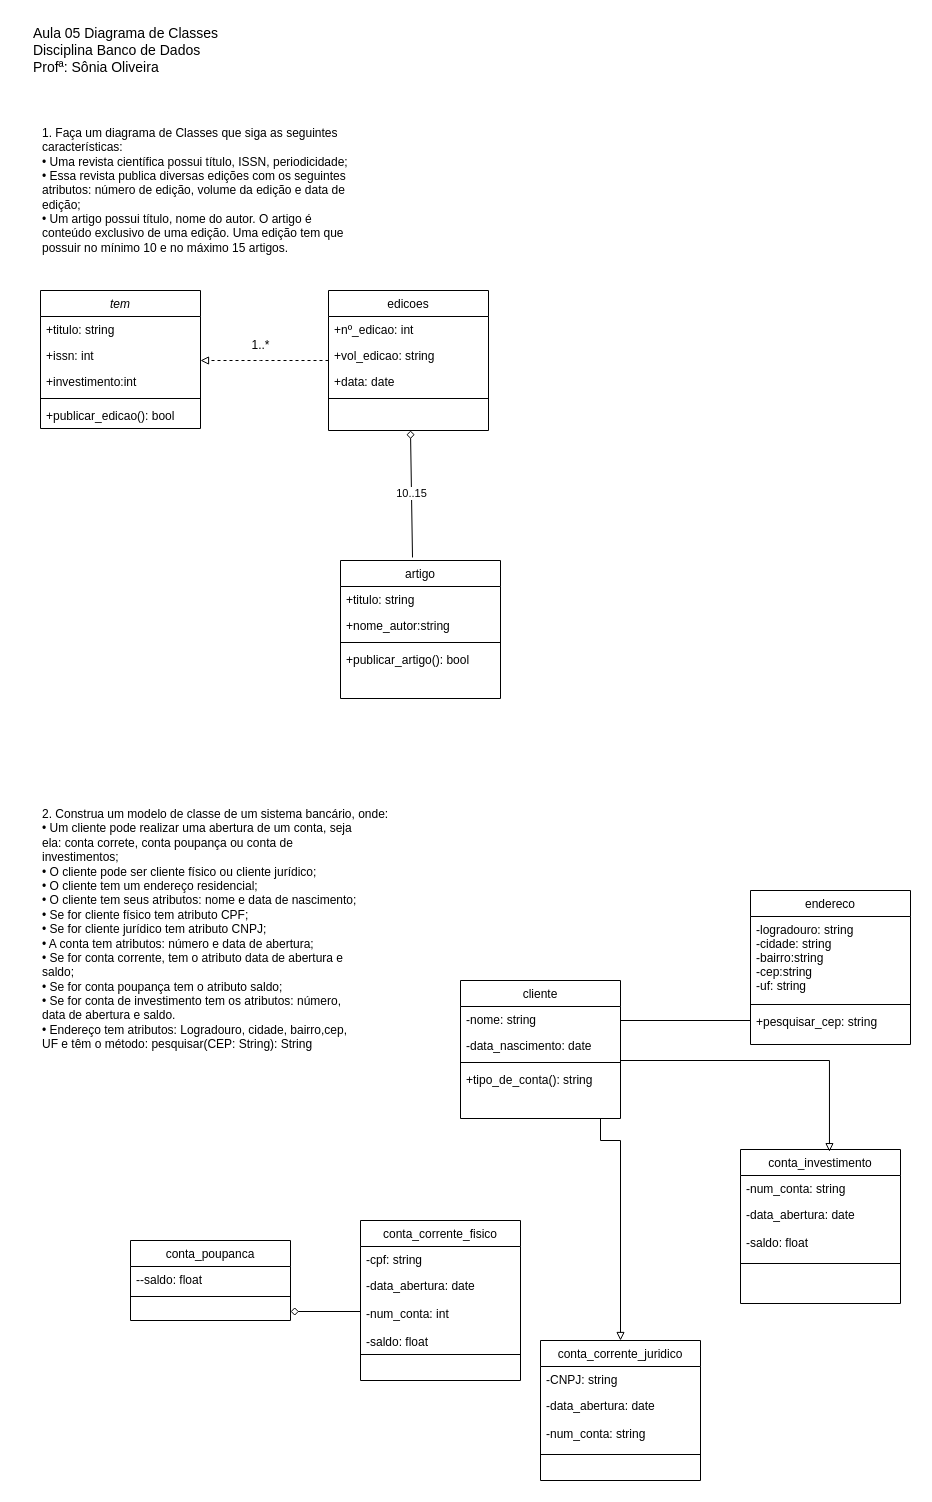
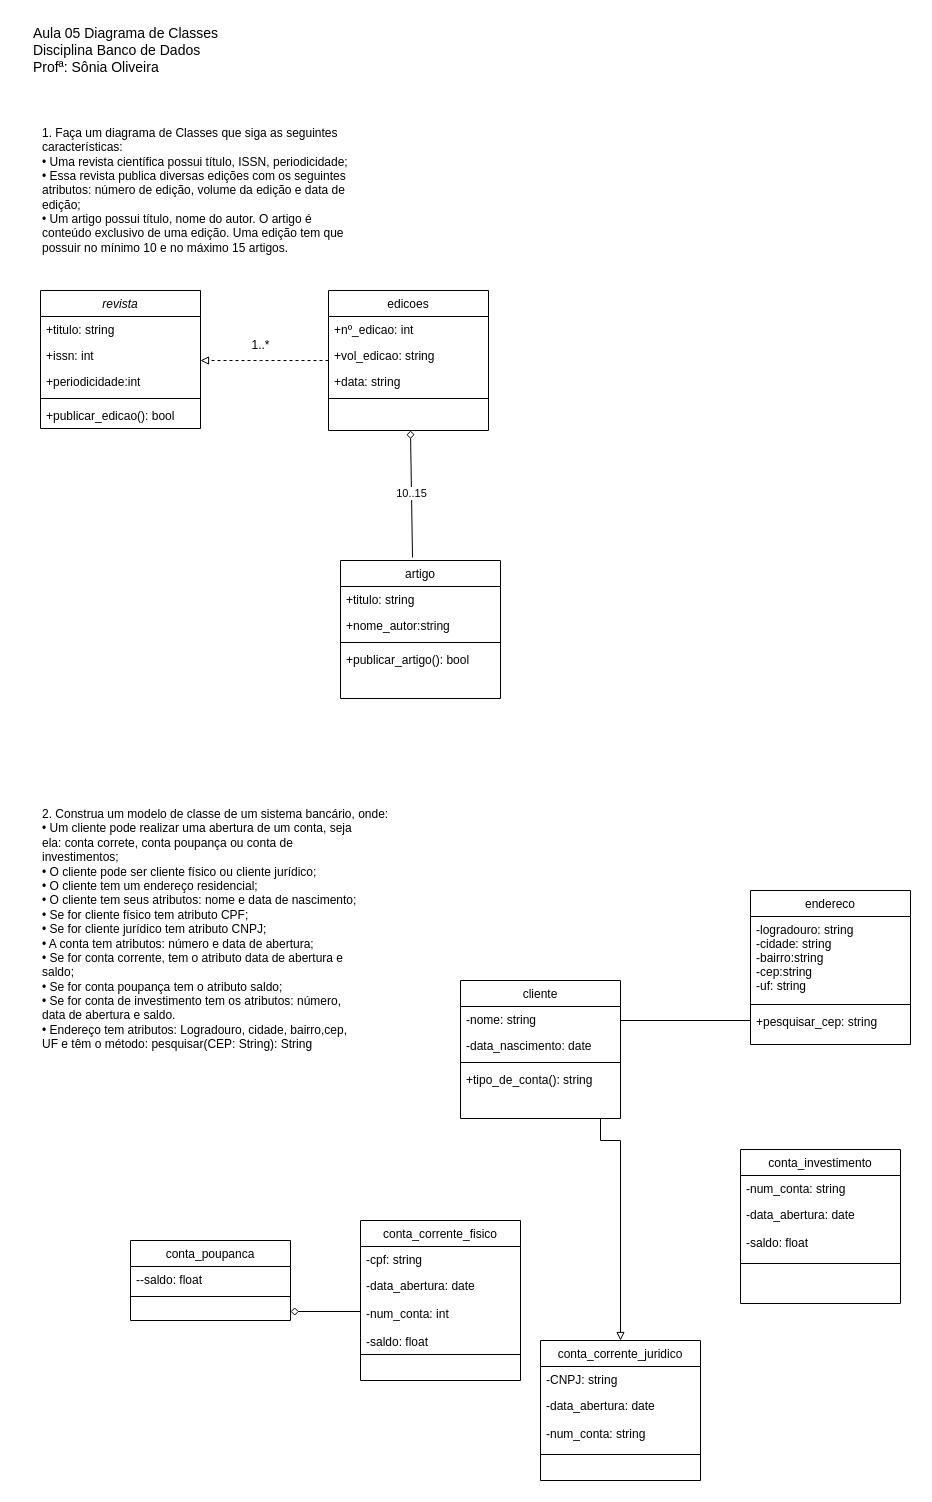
node "tem": label "tem" -> "revista"
node "+investimento:int": label "+investimento:int" -> "+periodicidade:int"
node "+data: date": label "+data: date" -> "+data: string"
edge "-nome: string" -> "conta_investimento": removed
